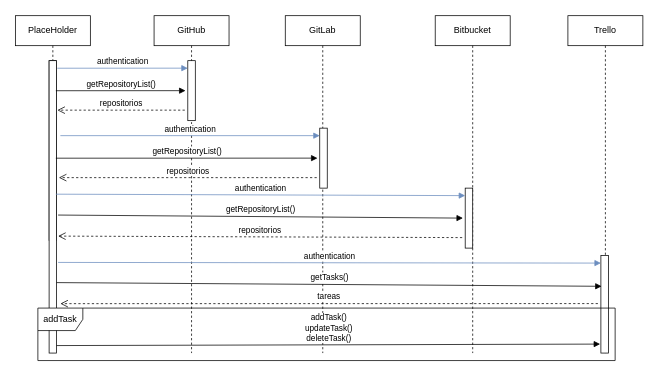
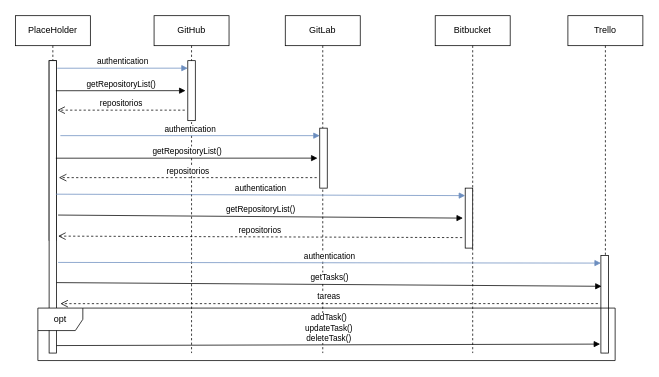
node "addTask": label "addTask" -> "opt"
